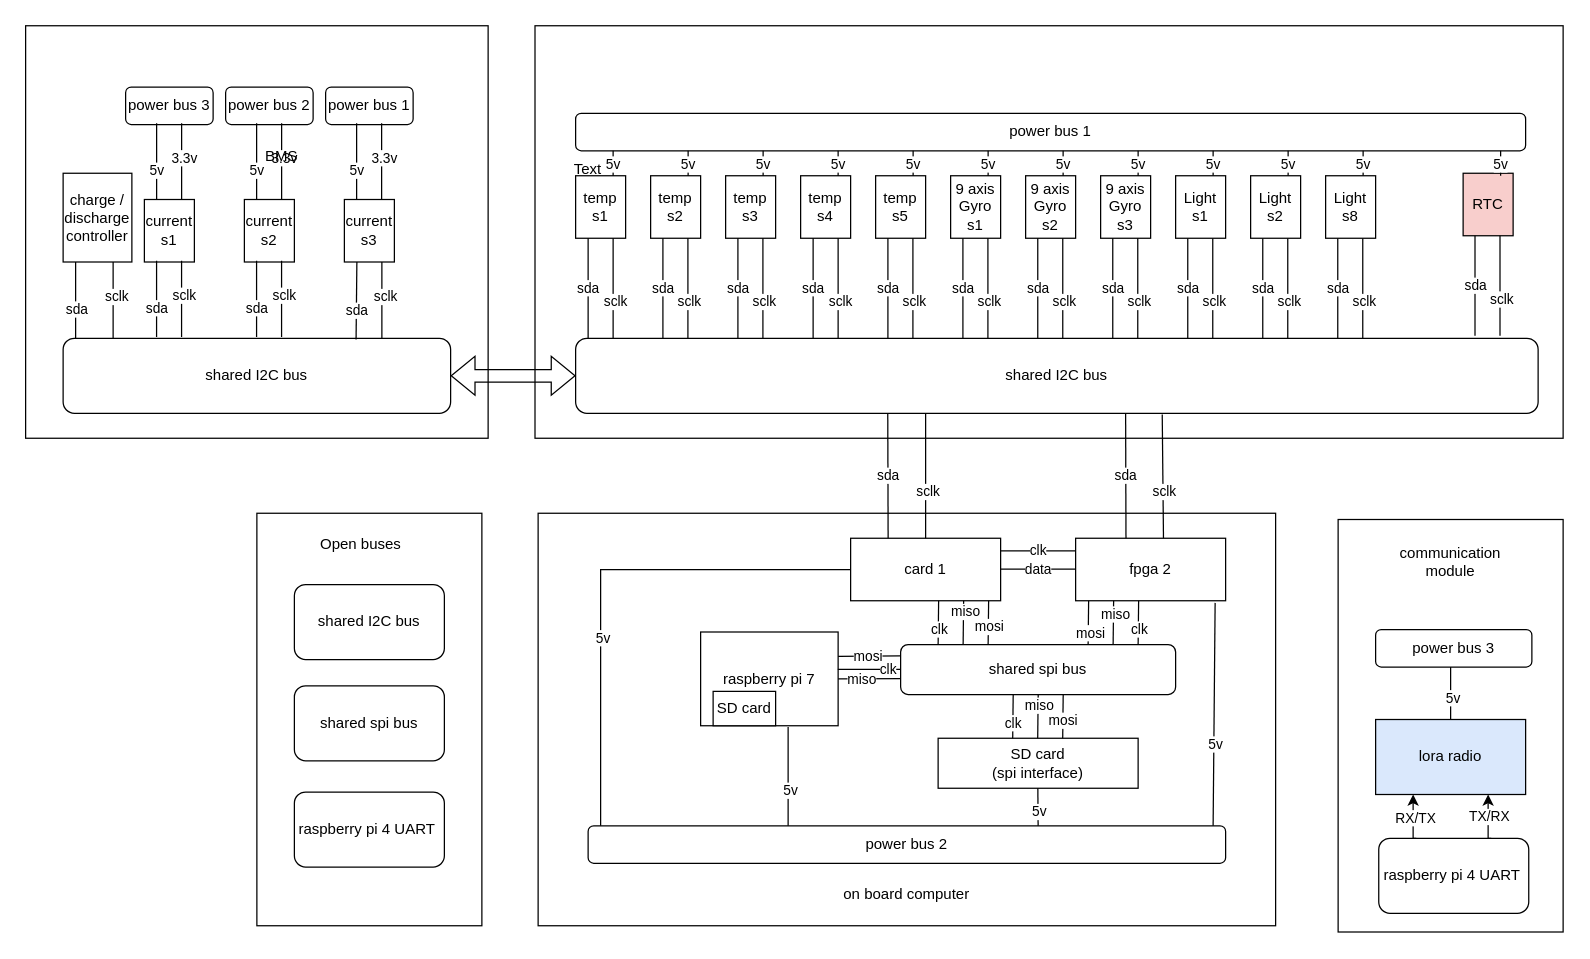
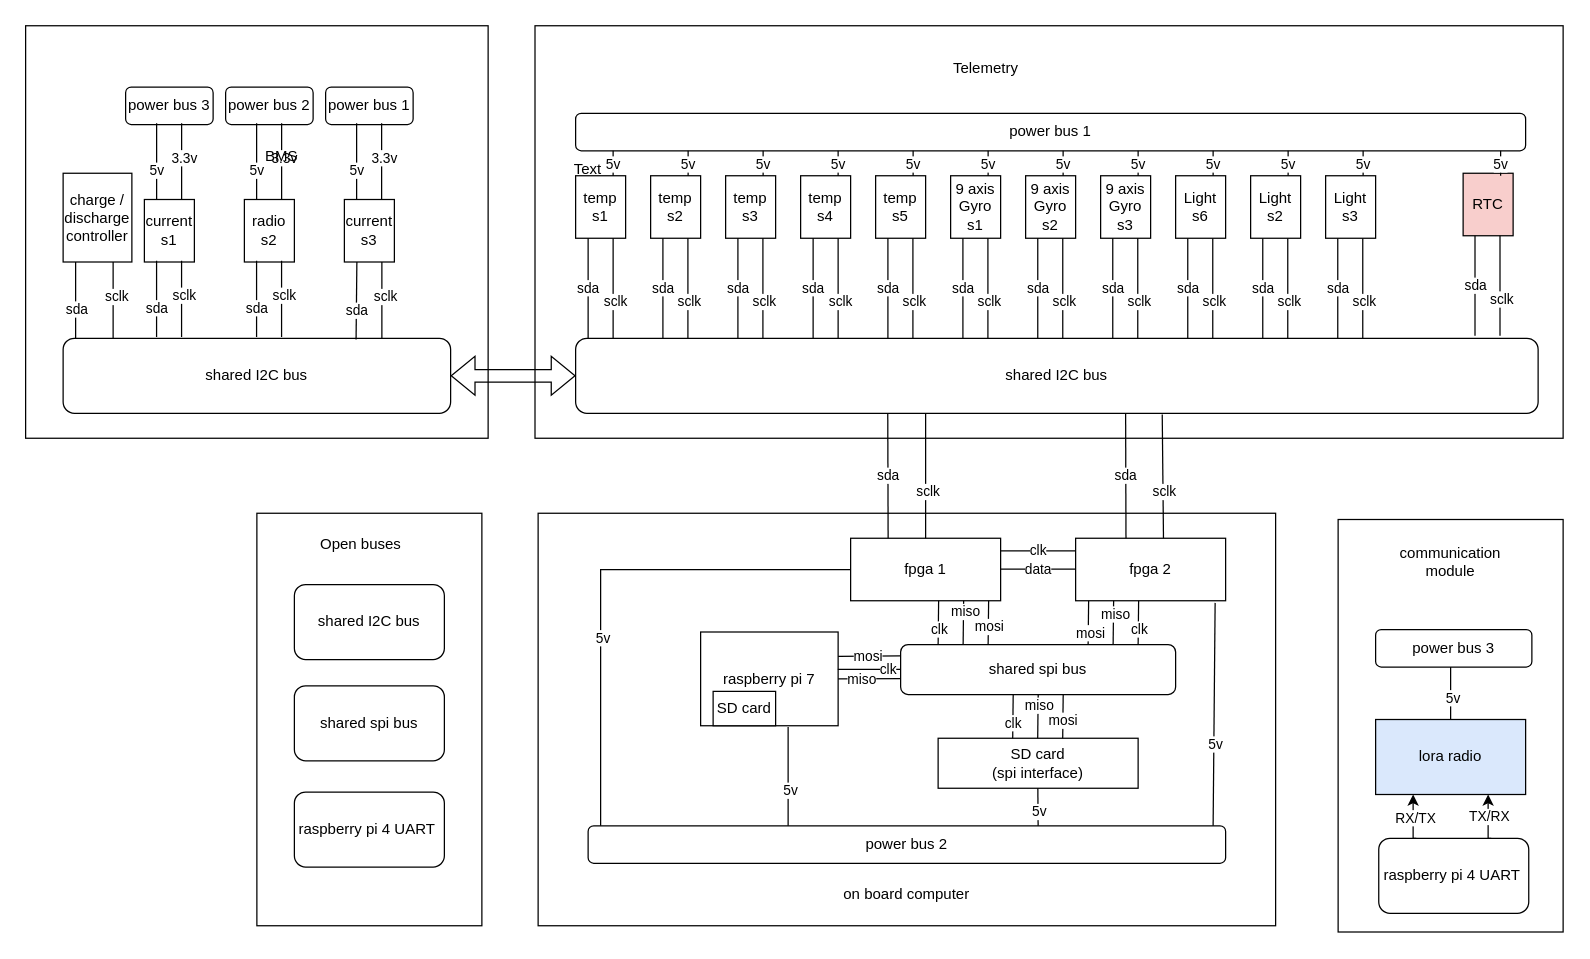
node "Telemetry": added
node "Light s1": label "Light s1" -> "Light s6"
node "Light s8": label "Light s8" -> "Light s3"
node "current s2": label "current s2" -> "radio s2"
node "card 1": label "card 1" -> "fpga 1"
